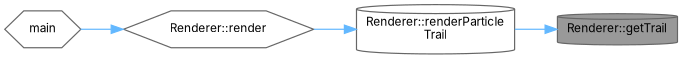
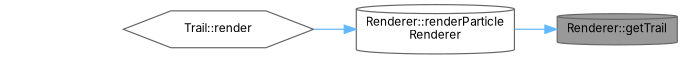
node "main": removed
node "Renderer::render": label "Renderer::render" -> "Trail::render"
node "Renderer::renderParticle Trail": label "Renderer::renderParticle Trail" -> "Renderer::renderParticle Renderer"
